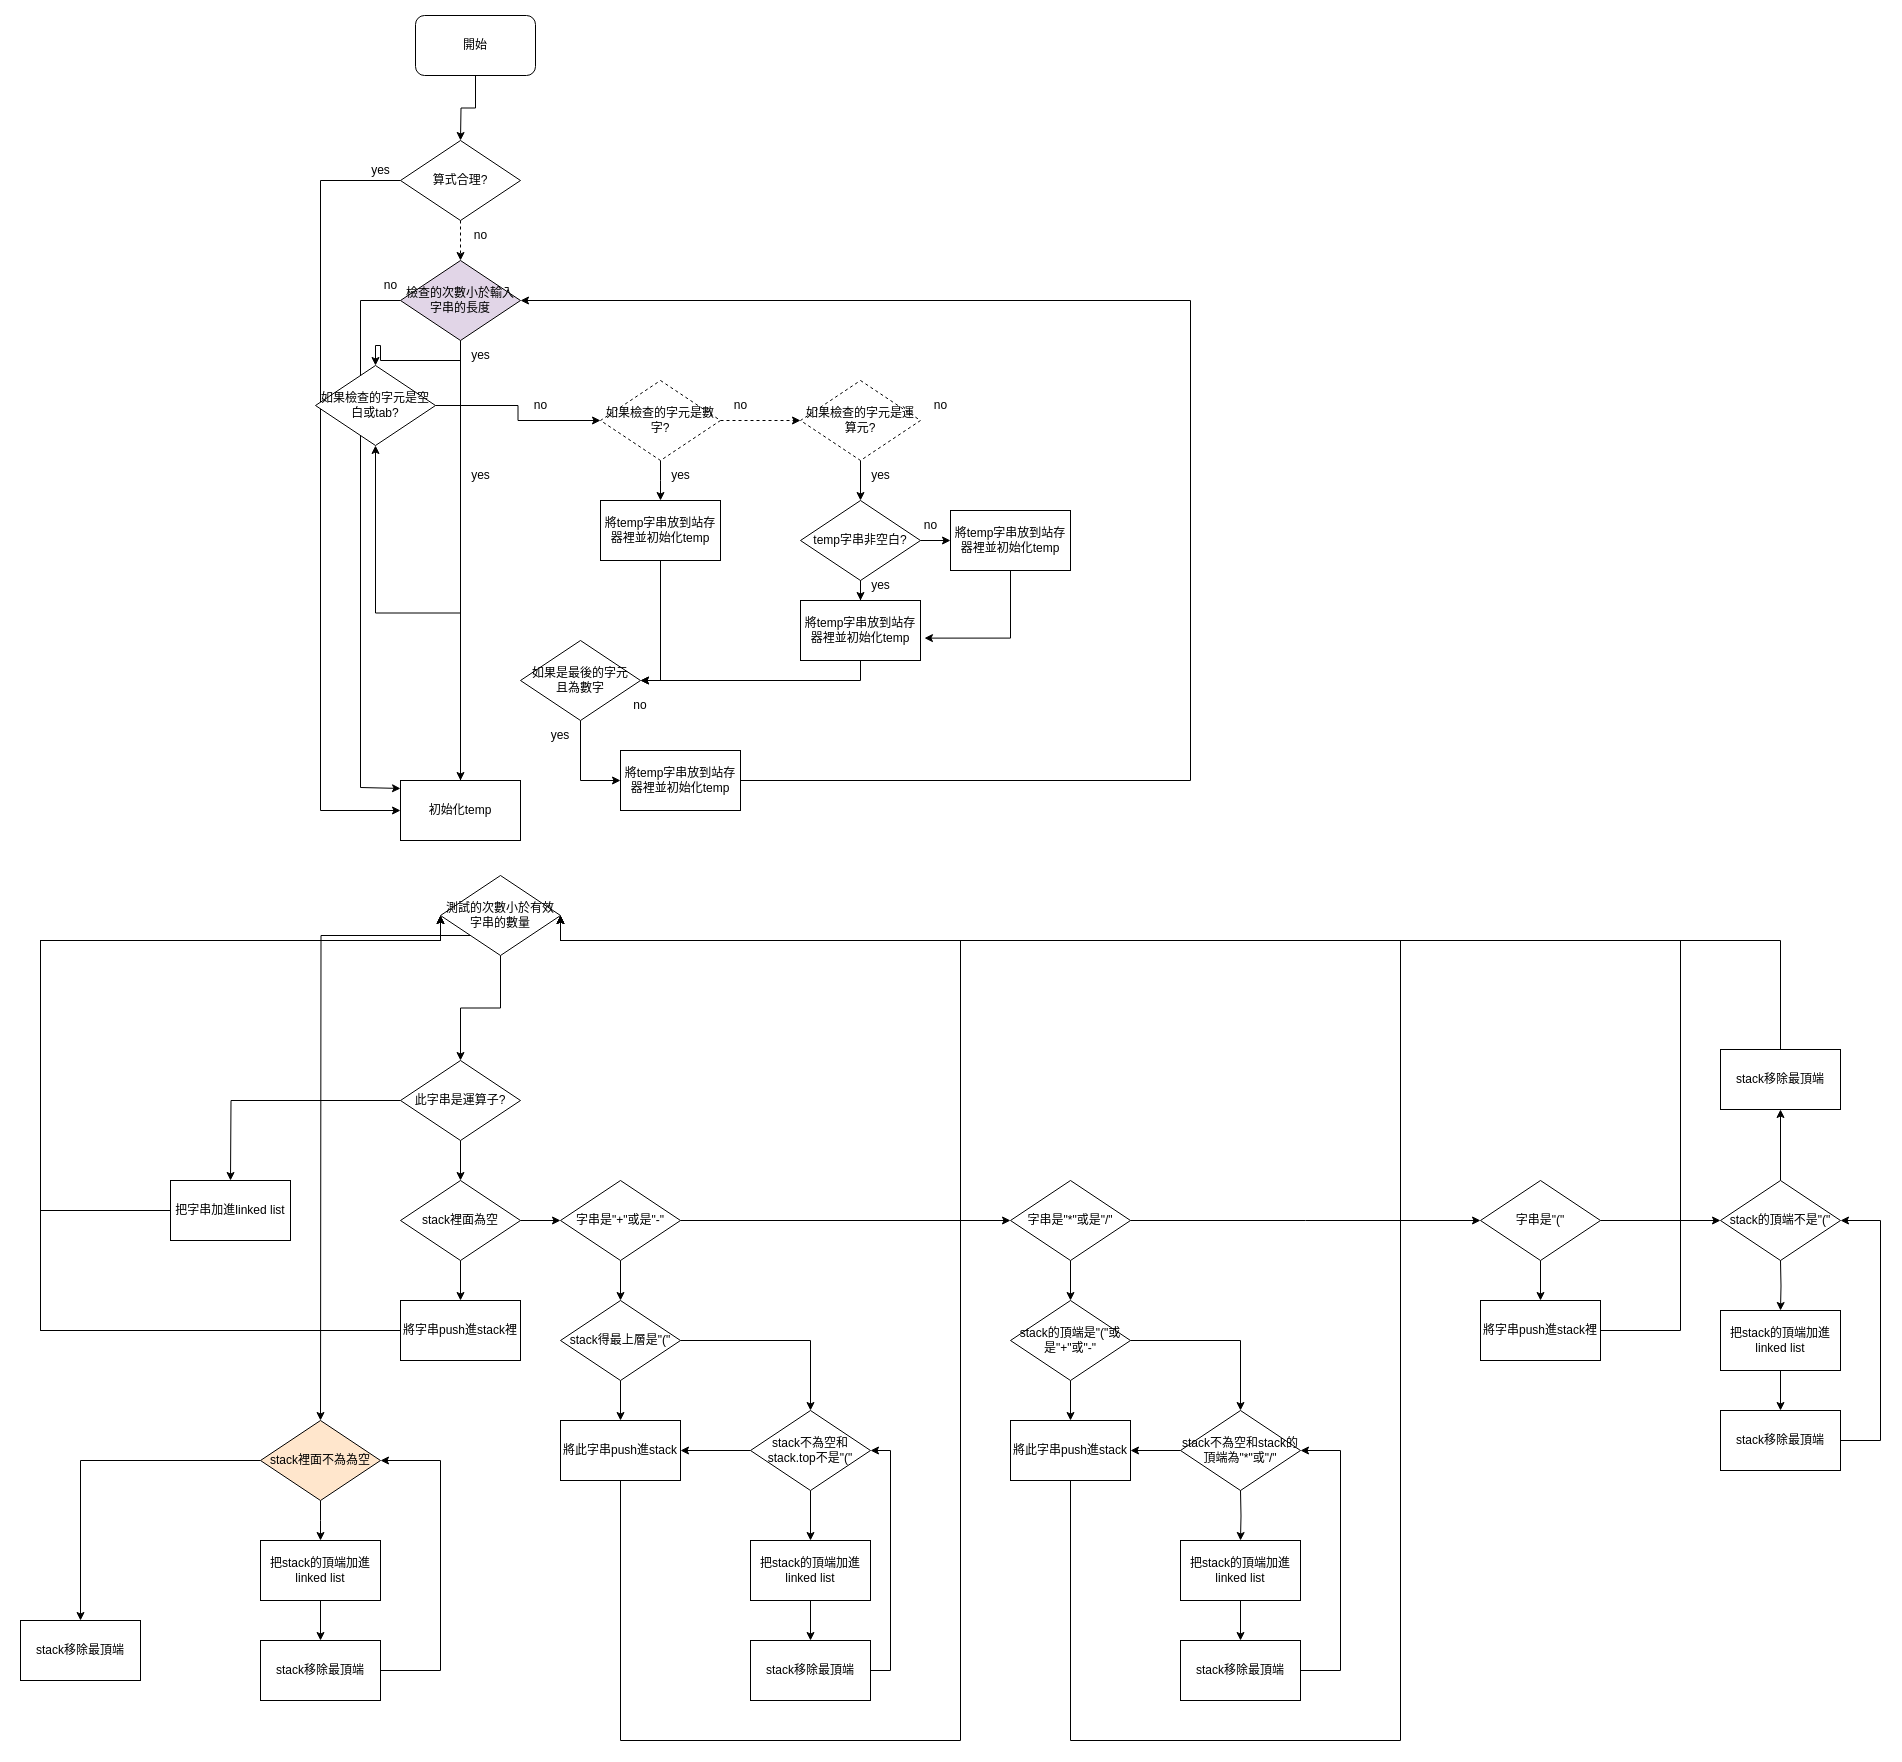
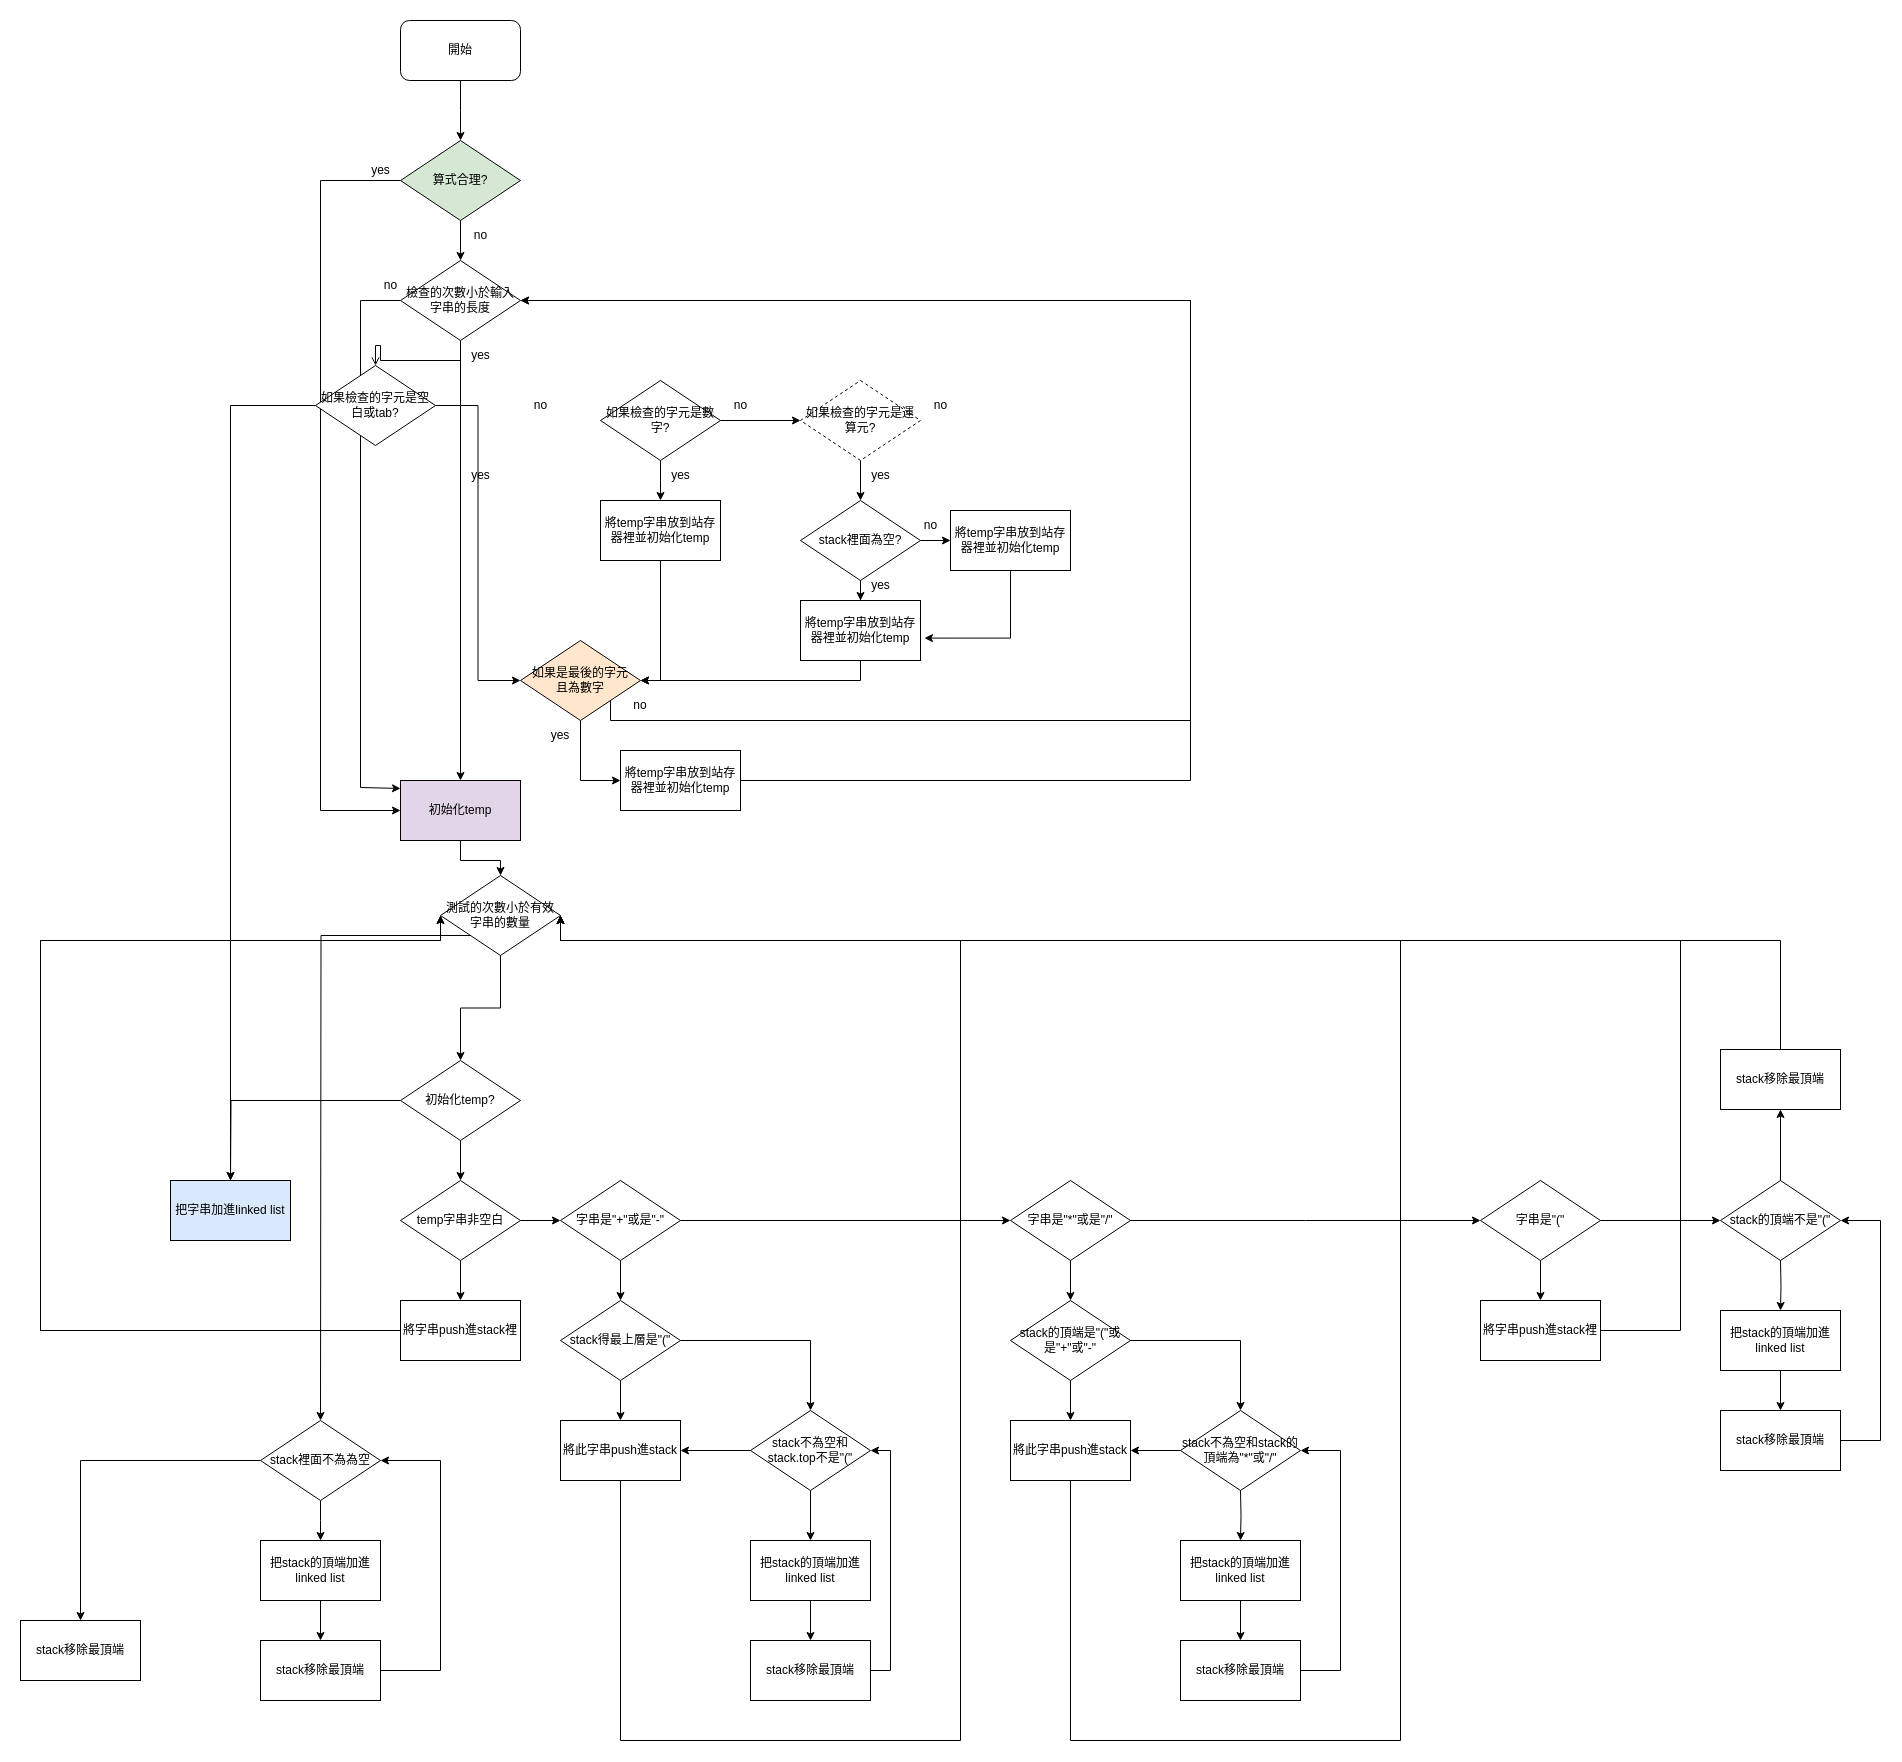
node "開始": moved (476, 46) -> (461, 51)
node "算式合理?": fillcolor #ffffff -> #d5e8d4
edge "算式合理?" -> "檢查的次數小於輸入字串的長度": style dashed -> solid
node "檢查的次數小於輸入字串的長度": fillcolor #e1d5e7 -> #ffffff
edge "檢查的次數小於輸入字串的長度" -> "如果檢查的字元是空白或tab?": arrowhead classic -> open
edge "如果檢查的字元是空白或tab?" -> "如果檢查的字元是數字?": now "如果檢查的字元是空白或tab?" -> "把字串加進linked list"
node "如果檢查的字元是數字?": style dashed -> solid
edge "如果檢查的字元是數字?" -> "如果檢查的字元是運算元?": style dashed -> solid
node "temp字串非空白?": label "temp字串非空白?" -> "stack裡面為空?"
edge "如果檢查的字元是空白或tab?" -> "如果是最後的字元 且為數字": added
edge "初始化temp" -> "如果檢查的字元是空白或tab?": now "初始化temp" -> "測試的次數小於有效字串的數量"
node "如果是最後的字元 且為數字": fillcolor #ffffff -> #ffe6cc
edge "如果是最後的字元 且為數字" -> "檢查的次數小於輸入字串的長度": added
node "初始化temp": fillcolor #ffffff -> #e1d5e7
node "此字串是運算子?": label "此字串是運算子?" -> "初始化temp?"
edge "把字串加進linked list" -> "測試的次數小於有效字串的數量": removed
node "把字串加進linked list": fillcolor #ffffff -> #dae8fc
node "stack裡面為空": label "stack裡面為空" -> "temp字串非空白"
node "stack裡面不為為空": fillcolor #ffe6cc -> #ffffff
